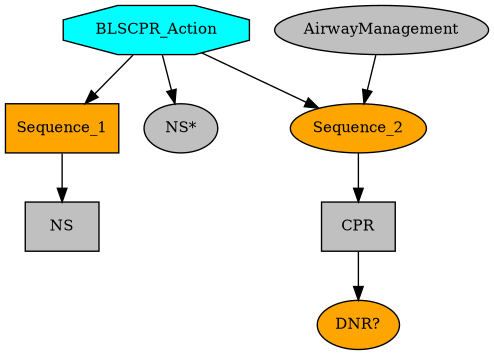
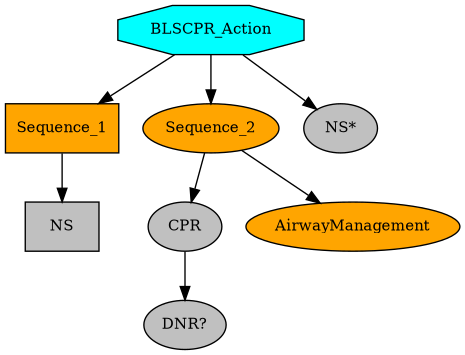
node "AirwayManagement": fillcolor gray -> orange
edge "AirwayManagement" -> "Sequence_2": reversed
node "CPR": shape box -> ellipse
node "DNR?": fillcolor orange -> gray
